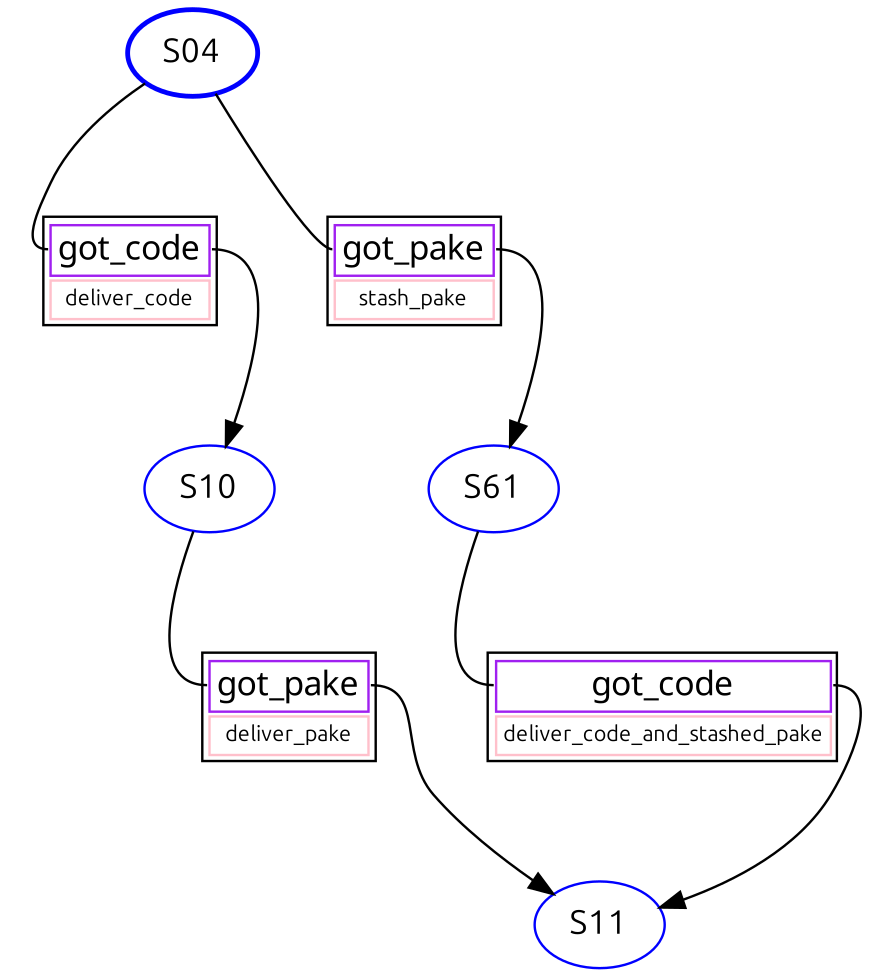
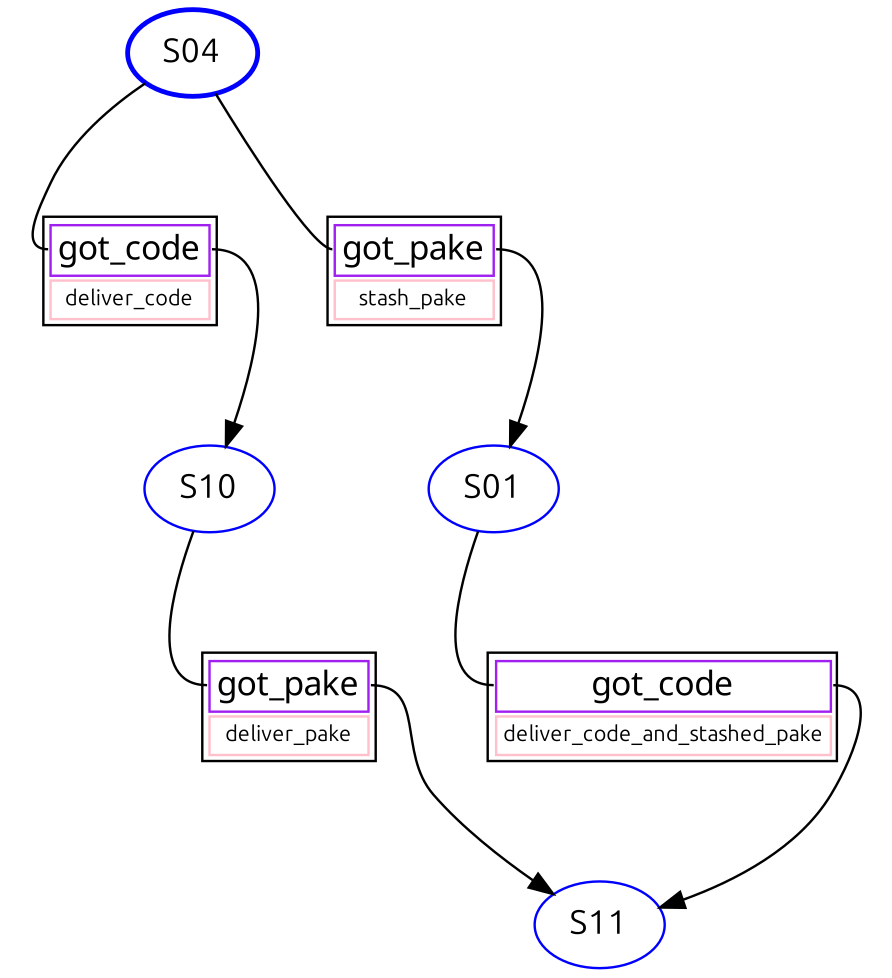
node "S61": label "S61" -> "S01"
